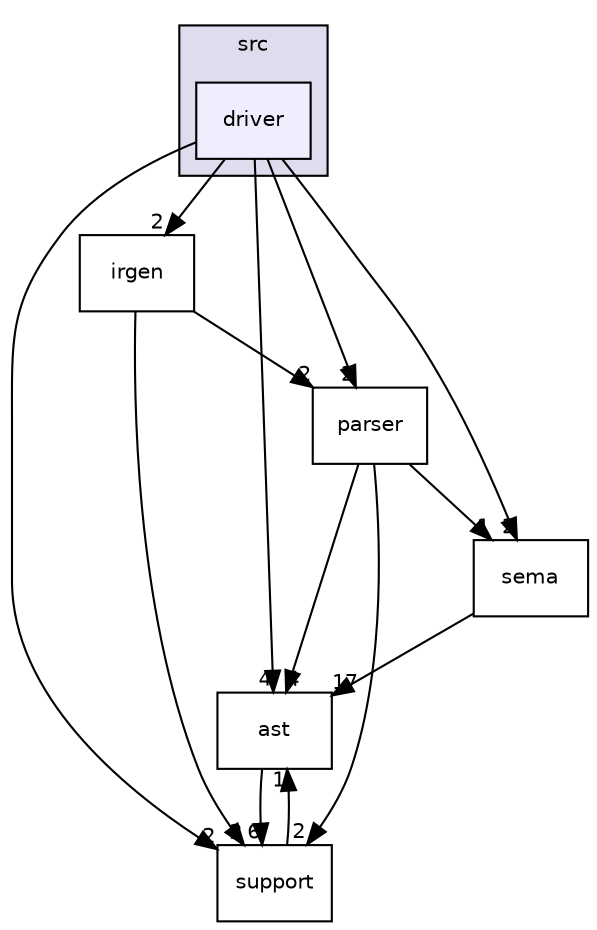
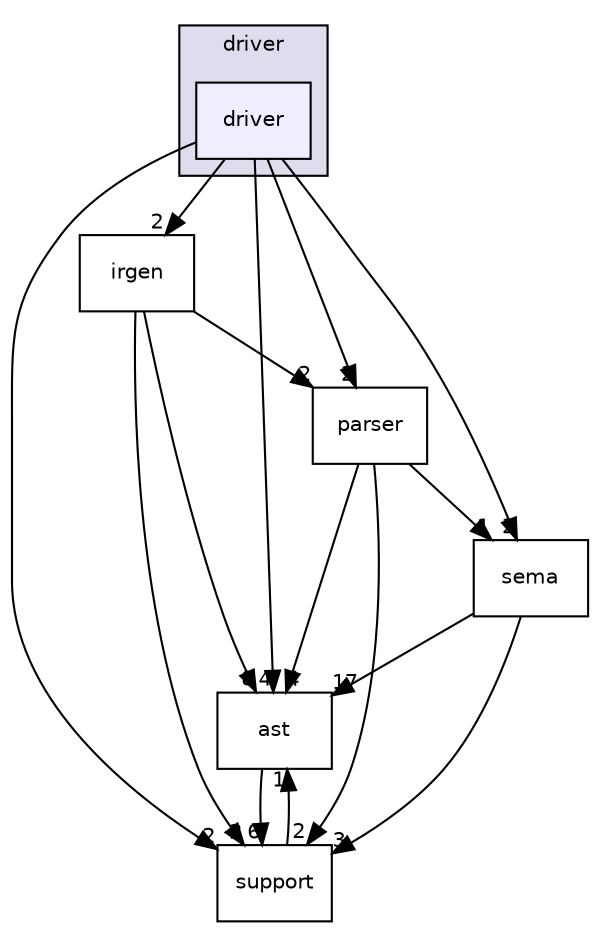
cluster "src": label "src" -> "driver"
edge "irgen" -> "ast": added
edge "sema" -> "support": added
